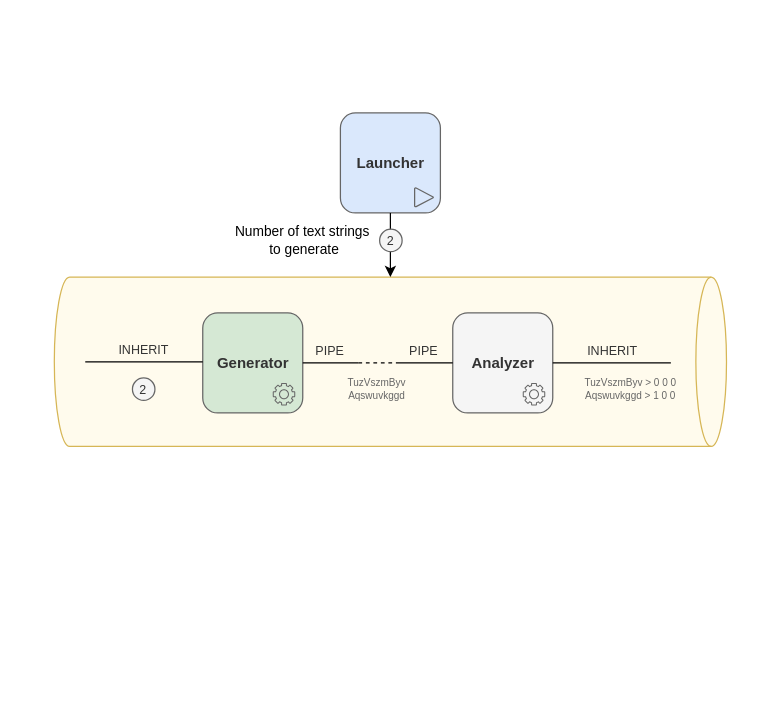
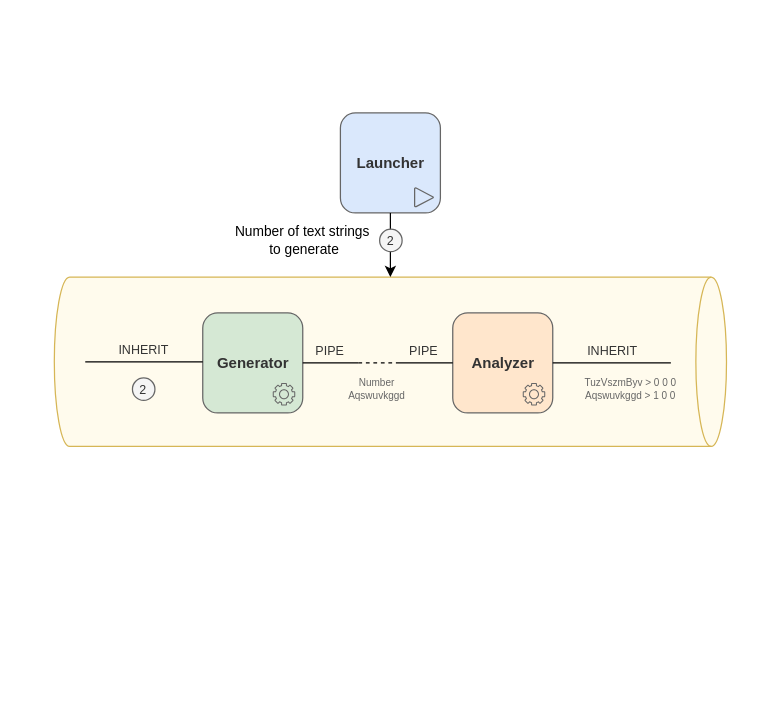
node "Analyzer": fillcolor #f5f5f5 -> #ffe6cc
node "TuzVszmByv Aqswuvkggd": label "TuzVszmByv Aqswuvkggd" -> "Number Aqswuvkggd"
